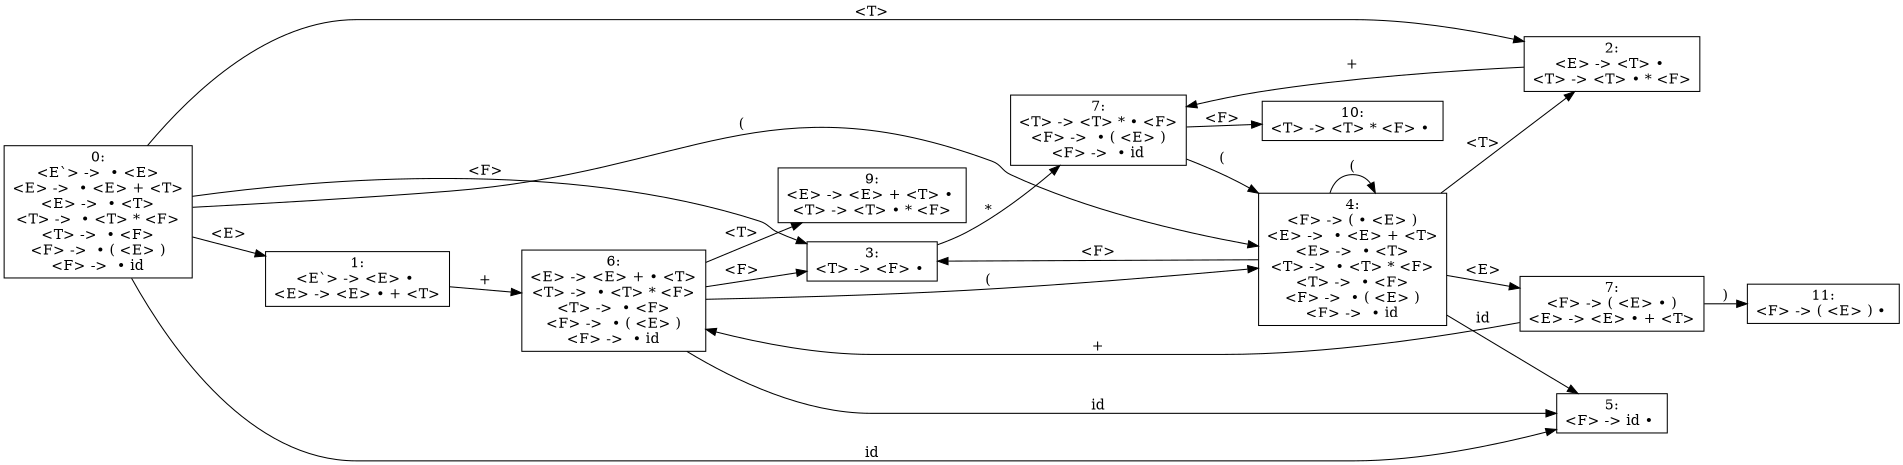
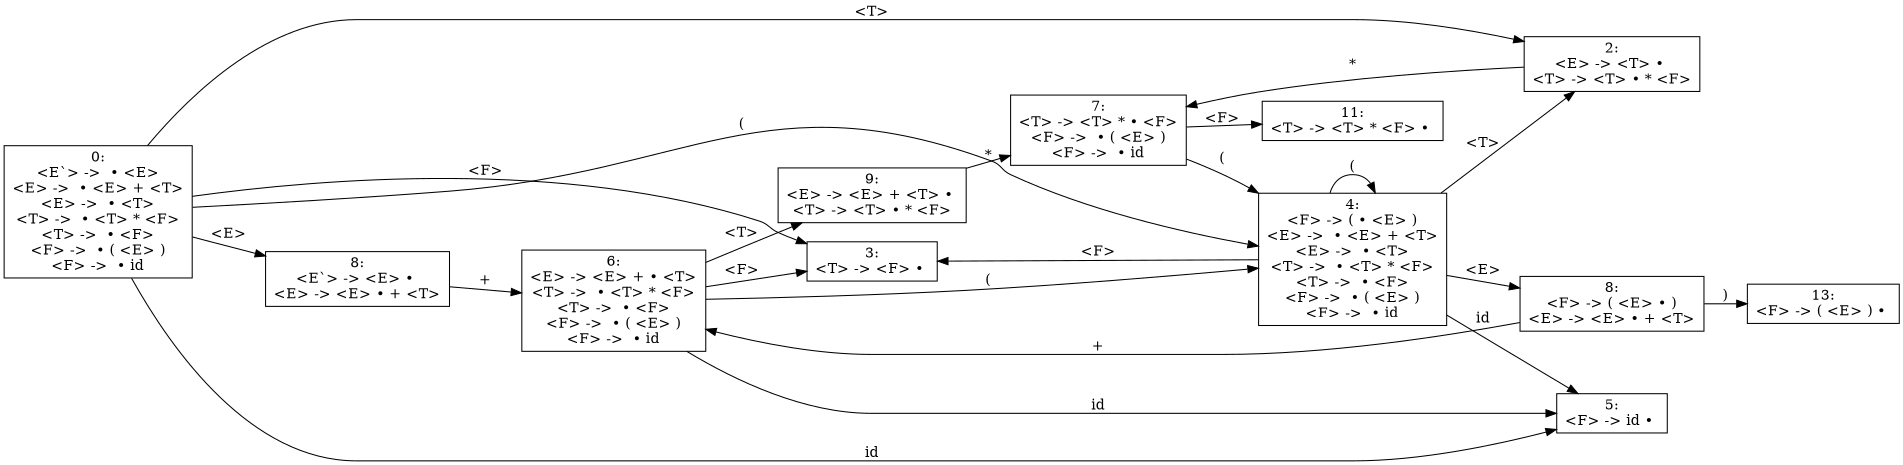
edge "2: <E> -> <T> • <T> -> <T> • * <F>" -> "7: <T> -> <T> * • <F> <F> ->  • ( <E> ) <F> ->  • id": label "+" -> "*"
node "10: <T> -> <T> * <F> •": label "10: <T> -> <T> * <F> •" -> "11: <T> -> <T> * <F> •"
edge "3: <T> -> <F> •" -> "7: <T> -> <T> * • <F> <F> ->  • ( <E> ) <F> ->  • id": now "9: <E> -> <E> + <T> • <T> -> <T> • * <F>" -> "7: <T> -> <T> * • <F> <F> ->  • ( <E> ) <F> ->  • id"
node "1: <E`> -> <E> • <E> -> <E> • + <T>": label "1: <E`> -> <E> • <E> -> <E> • + <T>" -> "8: <E`> -> <E> • <E> -> <E> • + <T>"
node "7: <F> -> ( <E> • ) <E> -> <E> • + <T>": label "7: <F> -> ( <E> • ) <E> -> <E> • + <T>" -> "8: <F> -> ( <E> • ) <E> -> <E> • + <T>"
node "11: <F> -> ( <E> ) •": label "11: <F> -> ( <E> ) •" -> "13: <F> -> ( <E> ) •"
